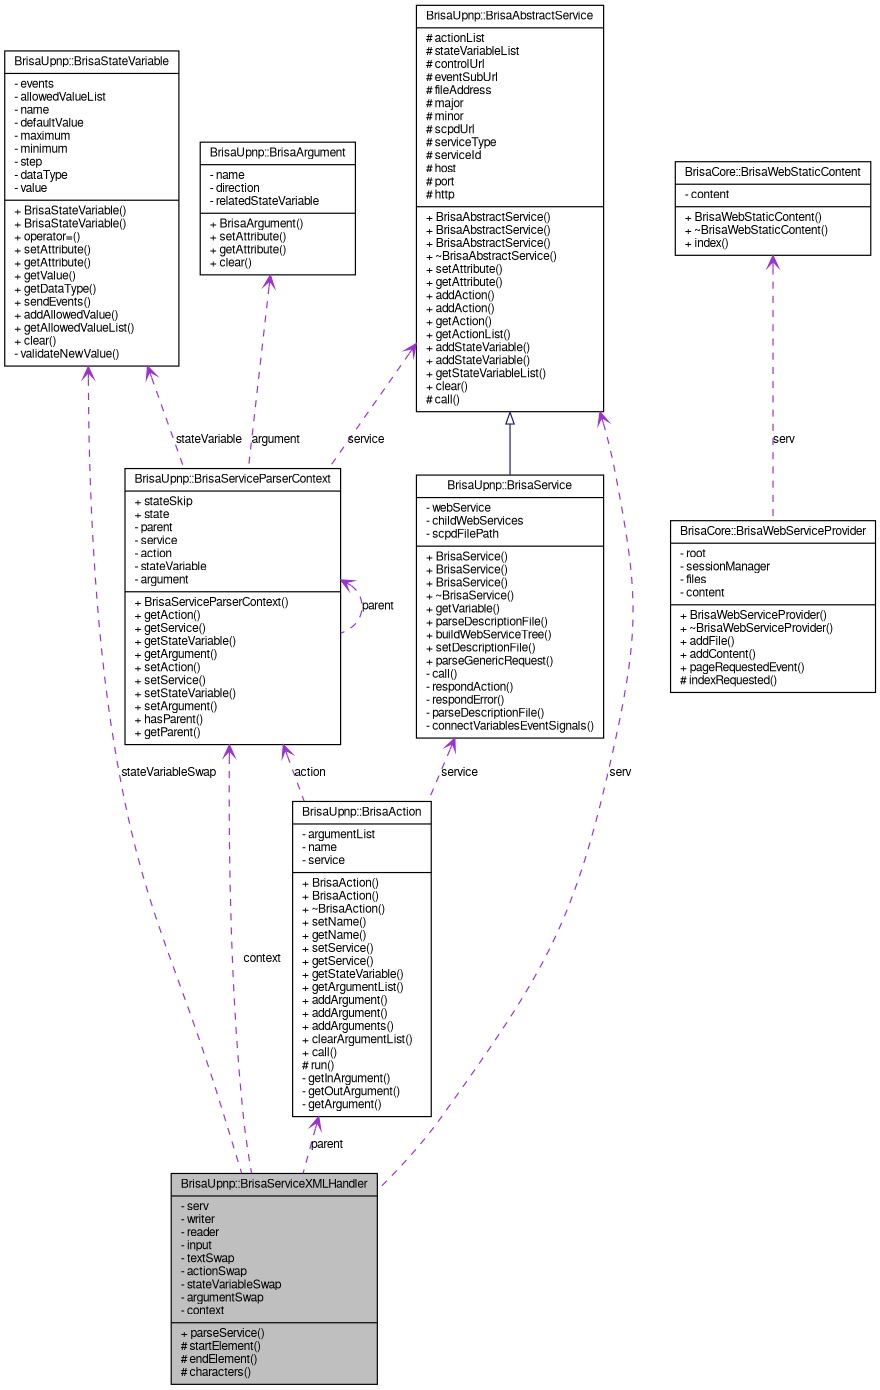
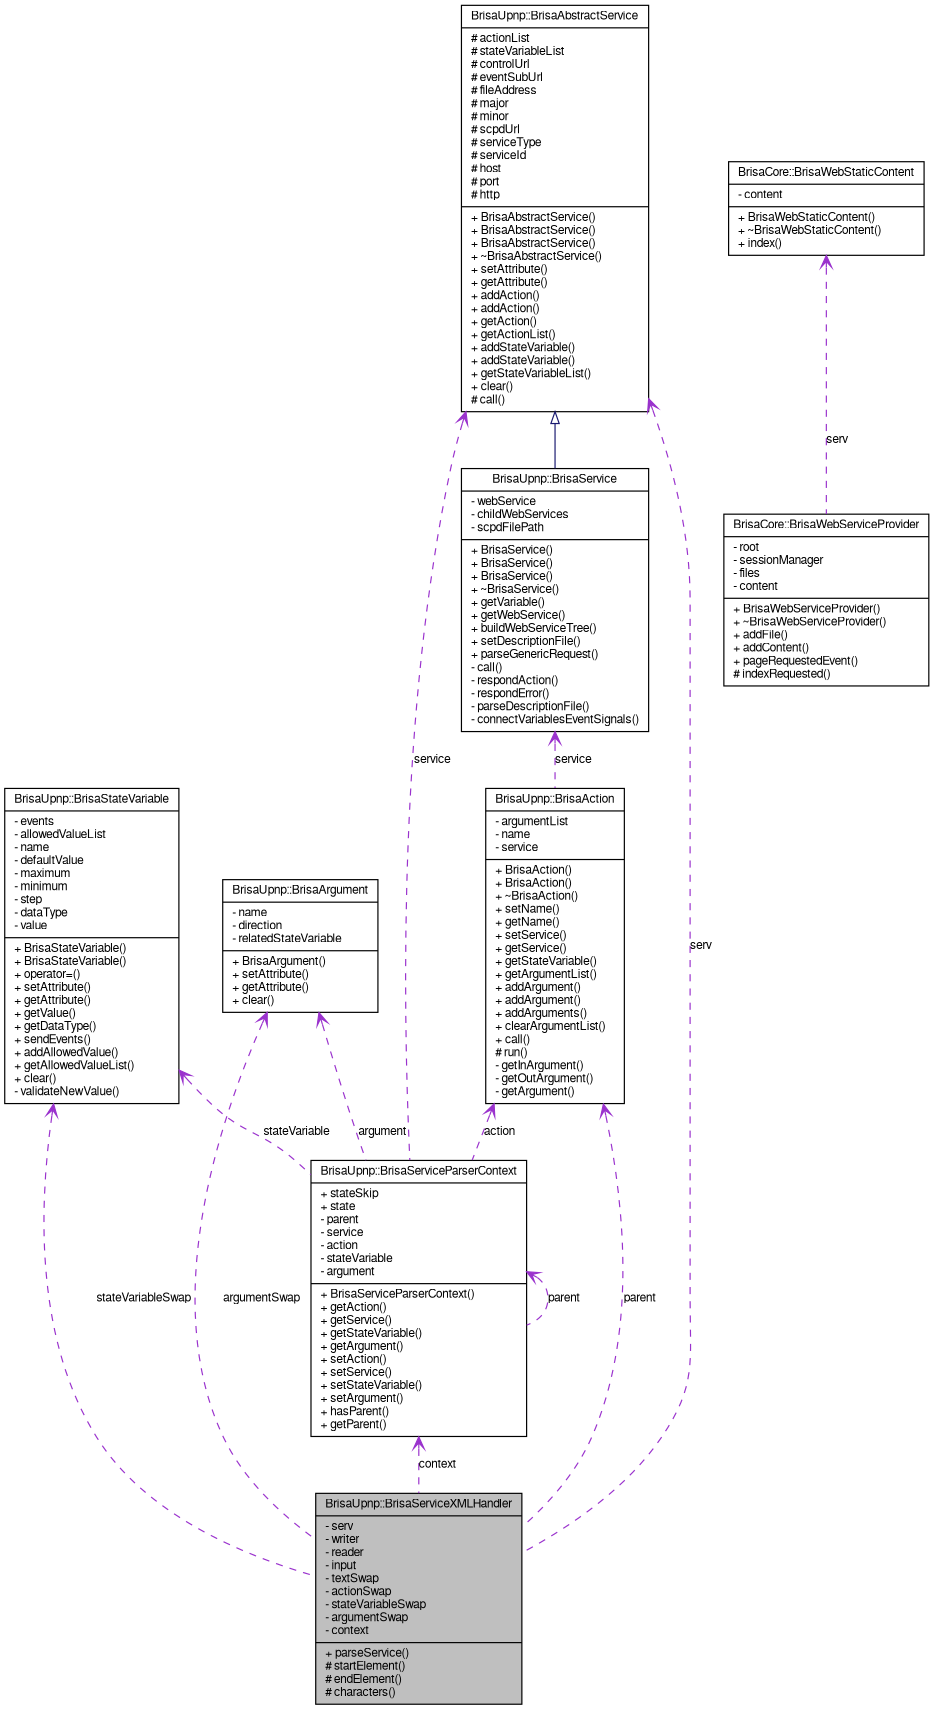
node "BrisaUpnp::BrisaService": text "+ parseDescriptionFile()" -> "+ getWebService()"
edge "BrisaUpnp::BrisaAction" -> "BrisaUpnp::BrisaServiceParserContext": reversed
edge "BrisaUpnp::BrisaServiceXMLHandler" -> "BrisaUpnp::BrisaArgument": added, label "argumentSwap"
